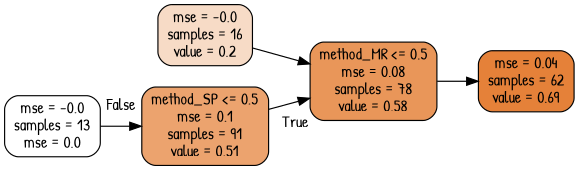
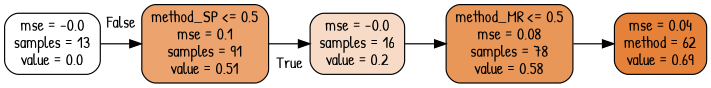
node "mse = 0.04 samples = 62 value = 0.69": label "mse = 0.04 samples = 62 value = 0.69" -> "mse = 0.04 method = 62 value = 0.69"
edge "method_SP <= 0.5 mse = 0.1 samples = 91 value = 0.51" -> "method_MR <= 0.5 mse = 0.08 samples = 78 value = 0.58": now "method_SP <= 0.5 mse = 0.1 samples = 91 value = 0.51" -> "mse = -0.0 samples = 16 value = 0.2"
node "mse = -0.0 samples = 13 mse = 0.0": label "mse = -0.0 samples = 13 mse = 0.0" -> "mse = -0.0 samples = 13 value = 0.0"
